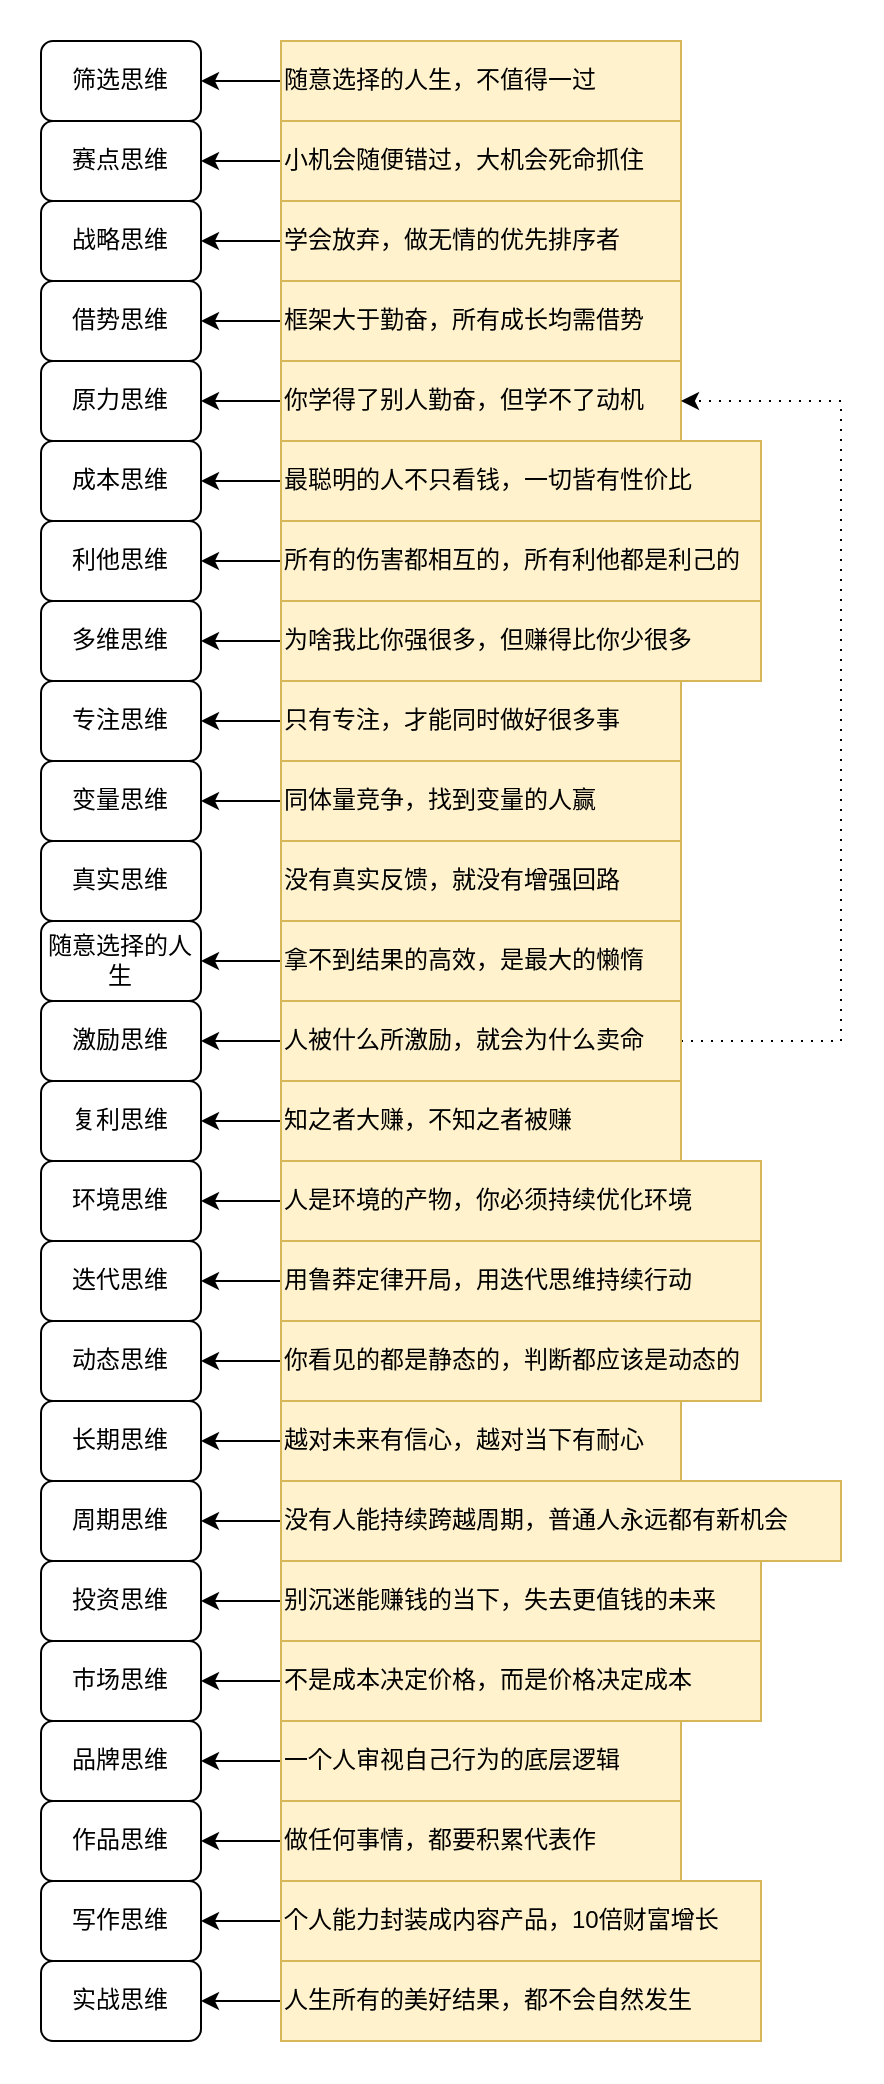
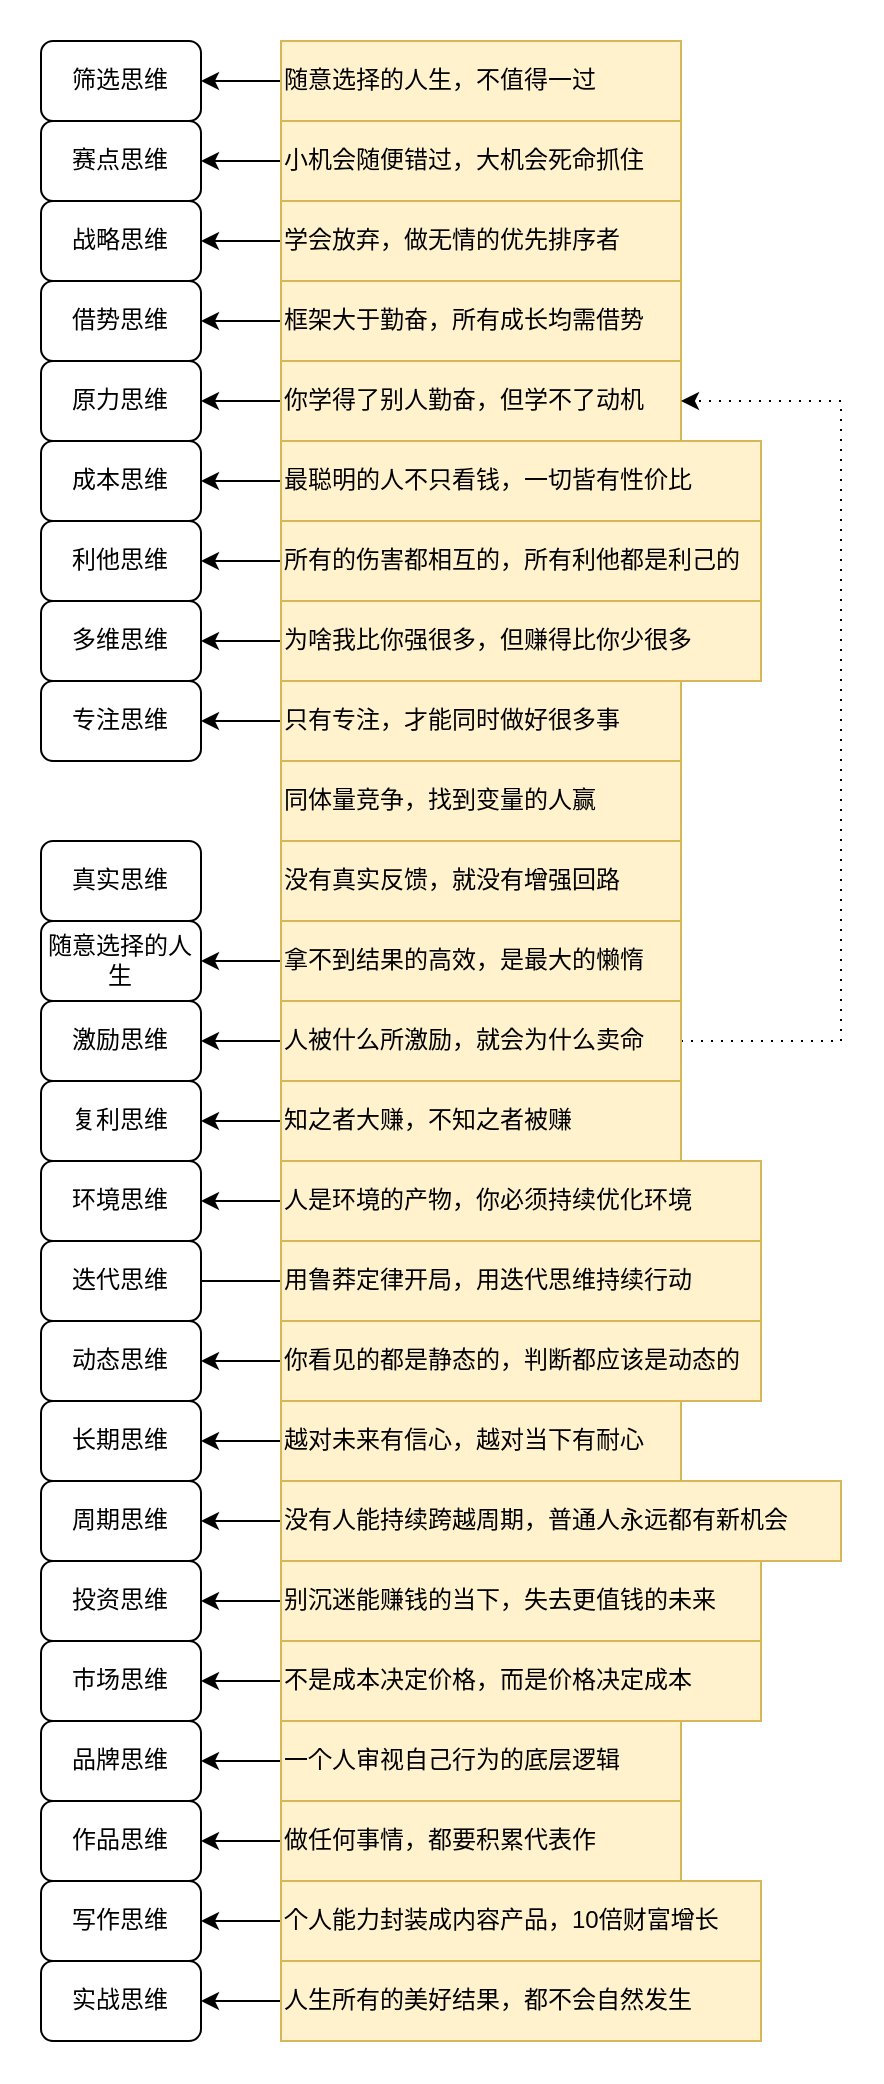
node "变量思维": removed
edge "同体量竞争，找到变量的人赢" -> "变量思维": removed
edge "用鲁莽定律开局，用迭代思维持续行动" -> "迭代思维": arrowhead classic -> none
